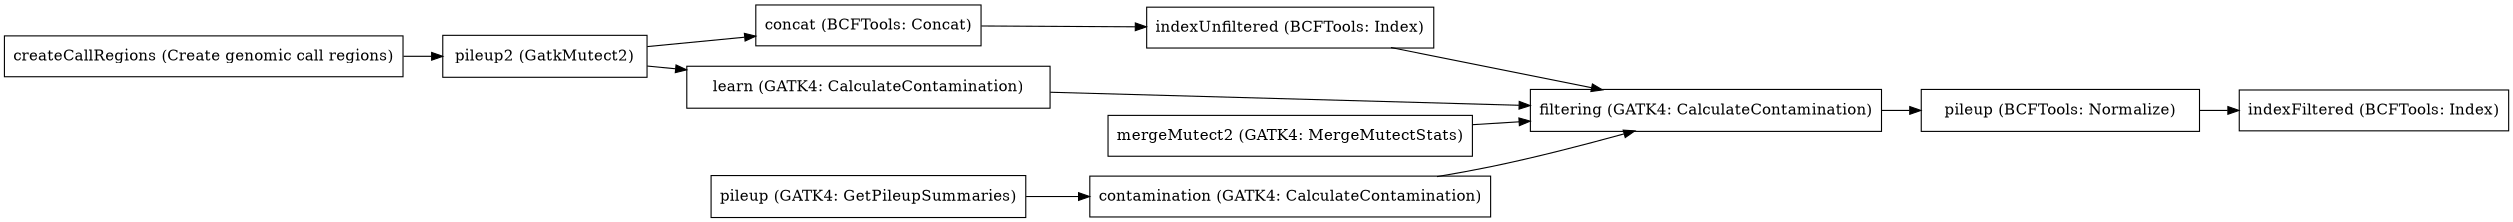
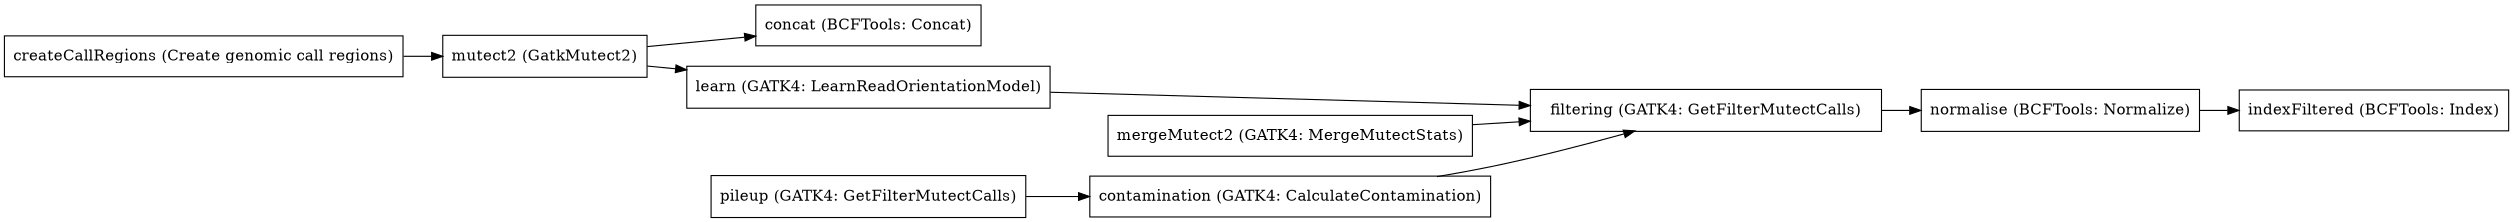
node "indexUnfiltered (BCFTools: Index)": removed
node "pileup2 (GatkMutect2)": label "pileup2 (GatkMutect2)" -> "mutect2 (GatkMutect2)"
node "learn (GATK4: CalculateContamination)": label "learn (GATK4: CalculateContamination)" -> "learn (GATK4: LearnReadOrientationModel)"
node "filtering (GATK4: CalculateContamination)": label "filtering (GATK4: CalculateContamination)" -> "filtering (GATK4: GetFilterMutectCalls)"
node "pileup (BCFTools: Normalize)": label "pileup (BCFTools: Normalize)" -> "normalise (BCFTools: Normalize)"
node "pileup (GATK4: GetPileupSummaries)": label "pileup (GATK4: GetPileupSummaries)" -> "pileup (GATK4: GetFilterMutectCalls)"
